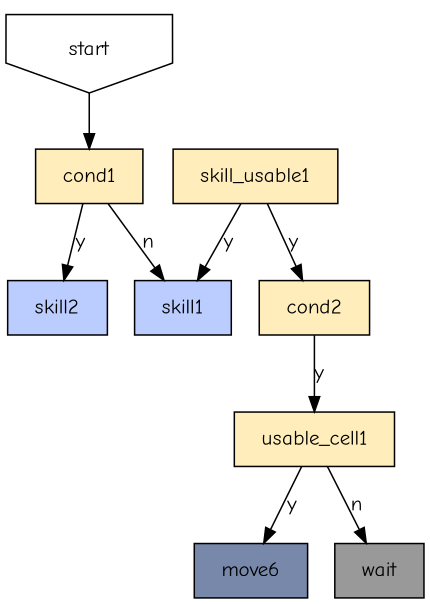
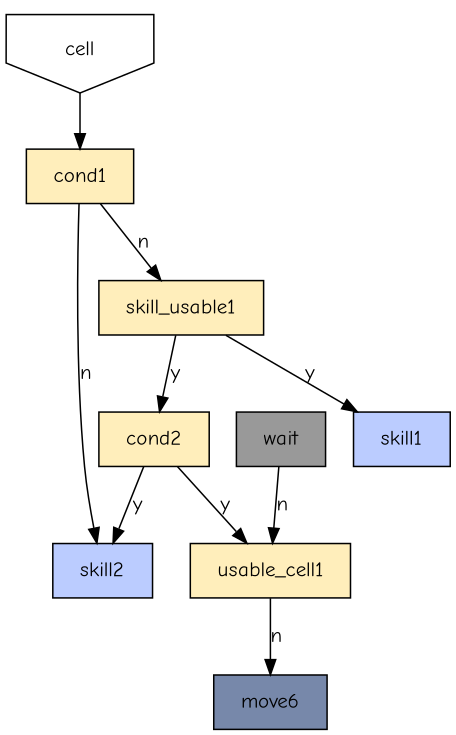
node "start": label "start" -> "cell"
edge "cond1" -> "skill1": now "cond1" -> "skill_usable1"
edge "cond1" -> "skill2": label "y" -> "n"
edge "cond2" -> "skill2": added, label "y"
edge "usable_cell1" -> "wait": reversed
edge "usable_cell1" -> "move6": label "y" -> "n"
